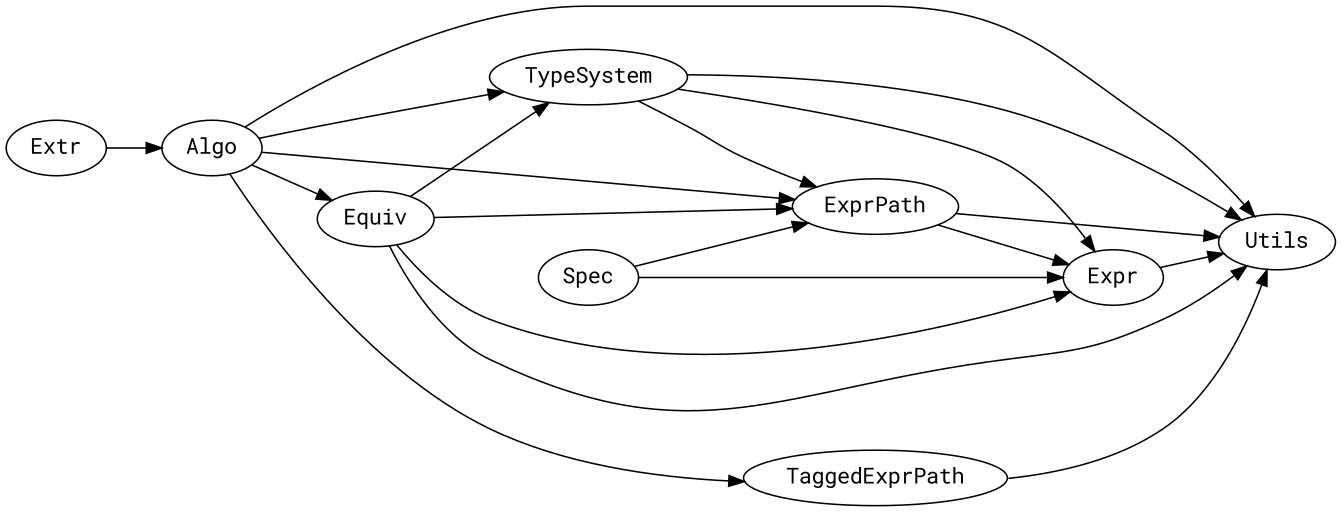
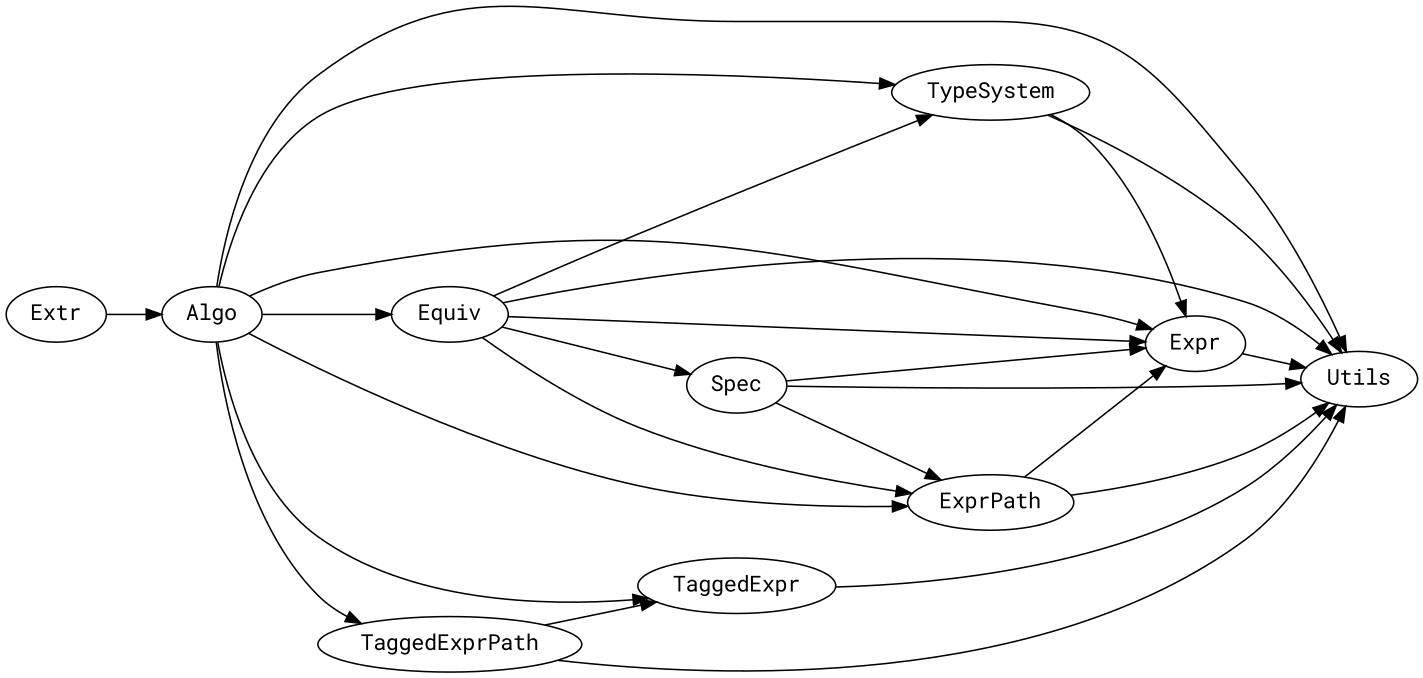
edge "TypeSystem" -> "ExprPath": removed
edge "Algo" -> "Expr": added
edge "Equiv" -> "Spec": added
edge "Spec" -> "Utils": added
node "TaggedExpr": added
